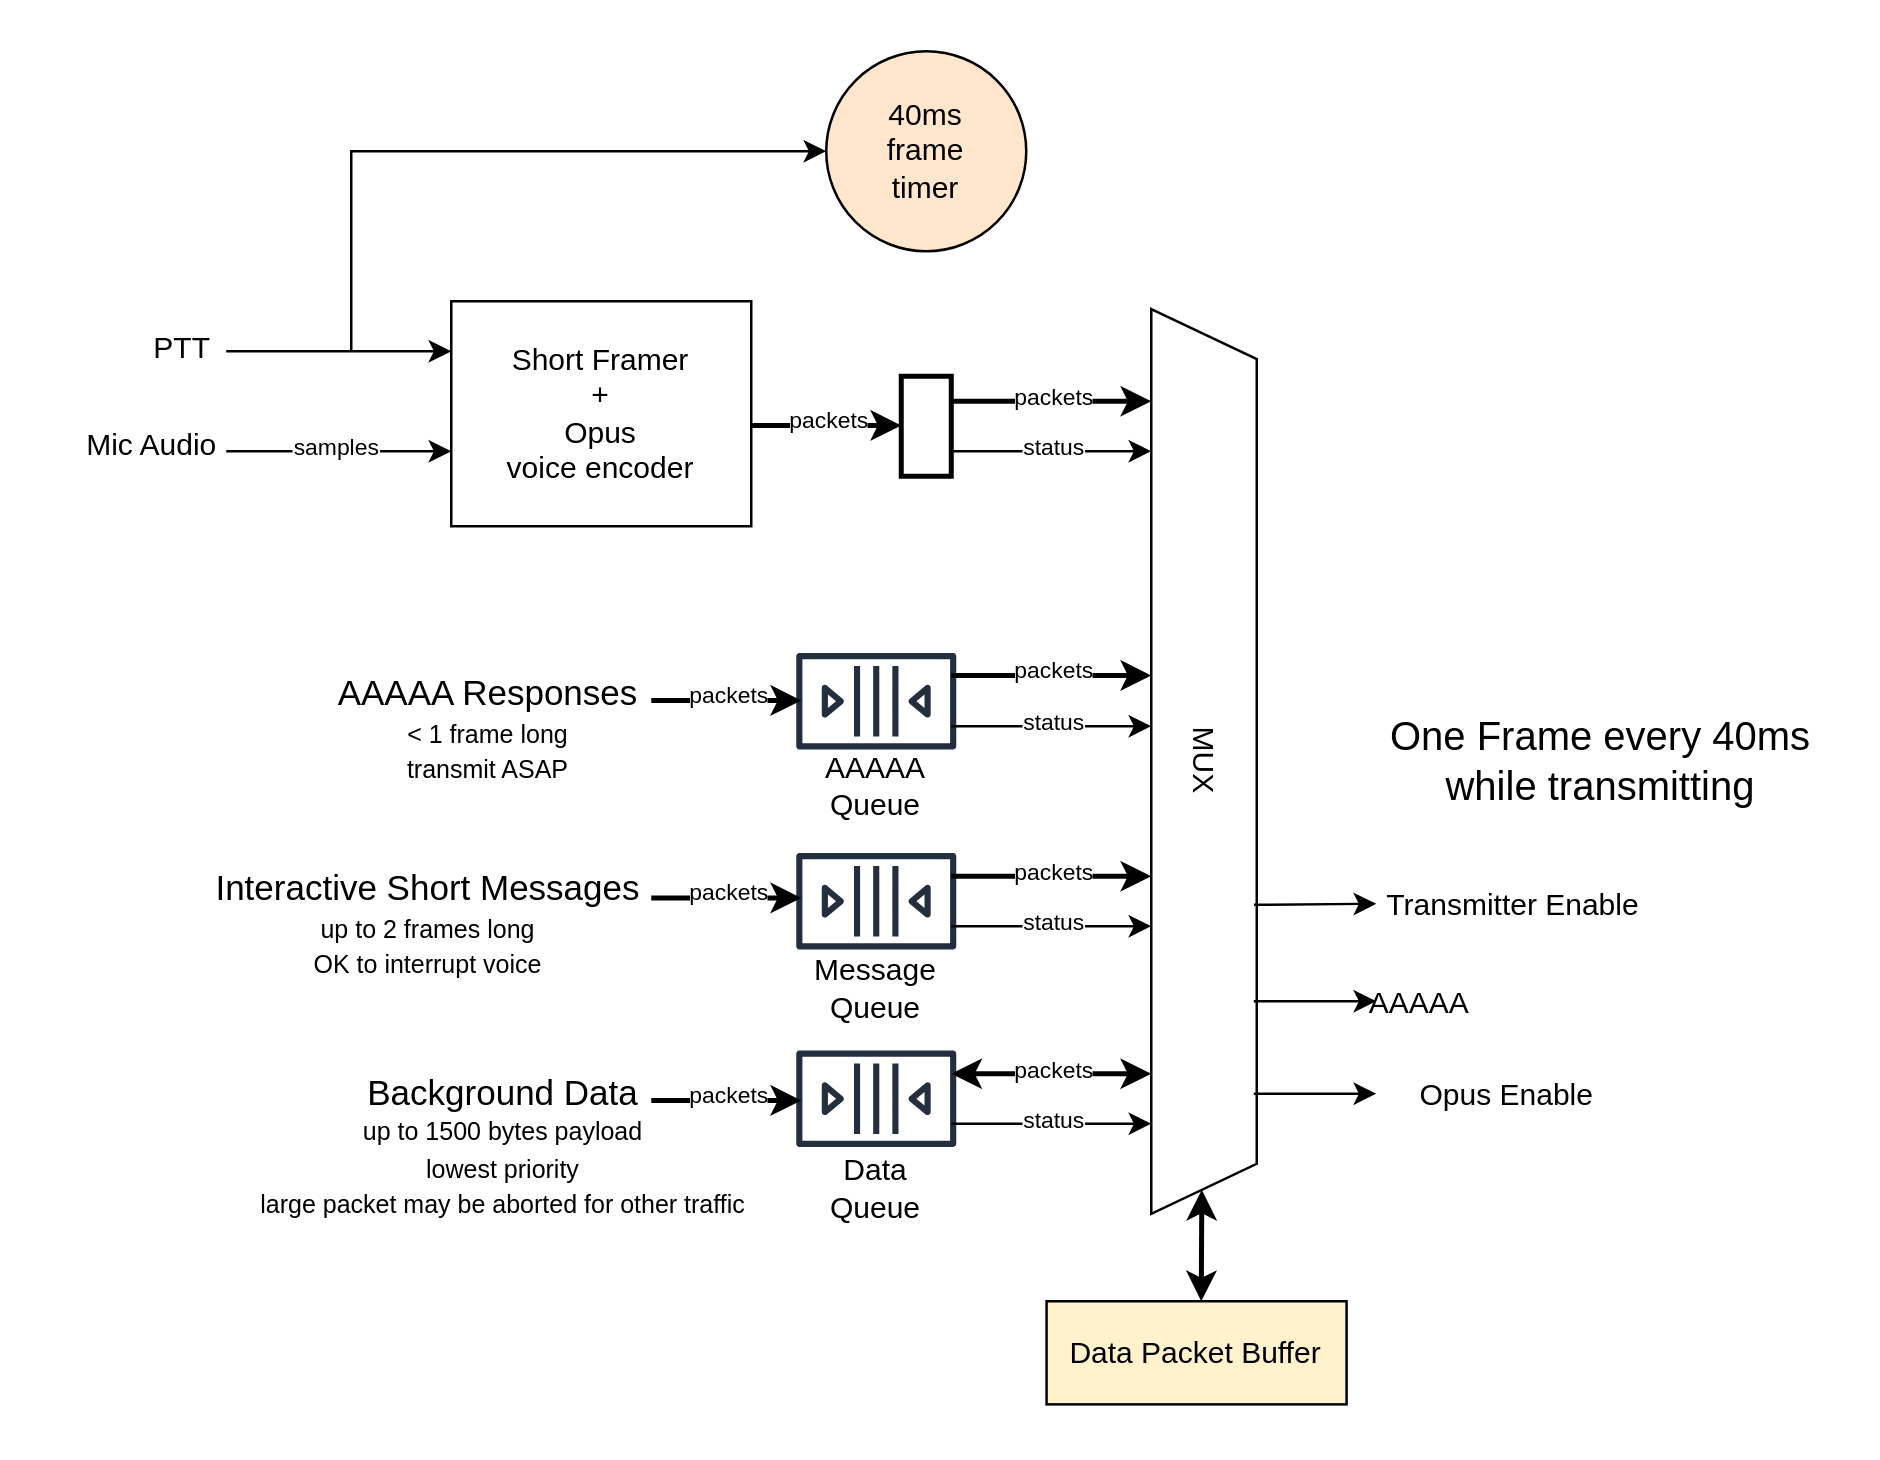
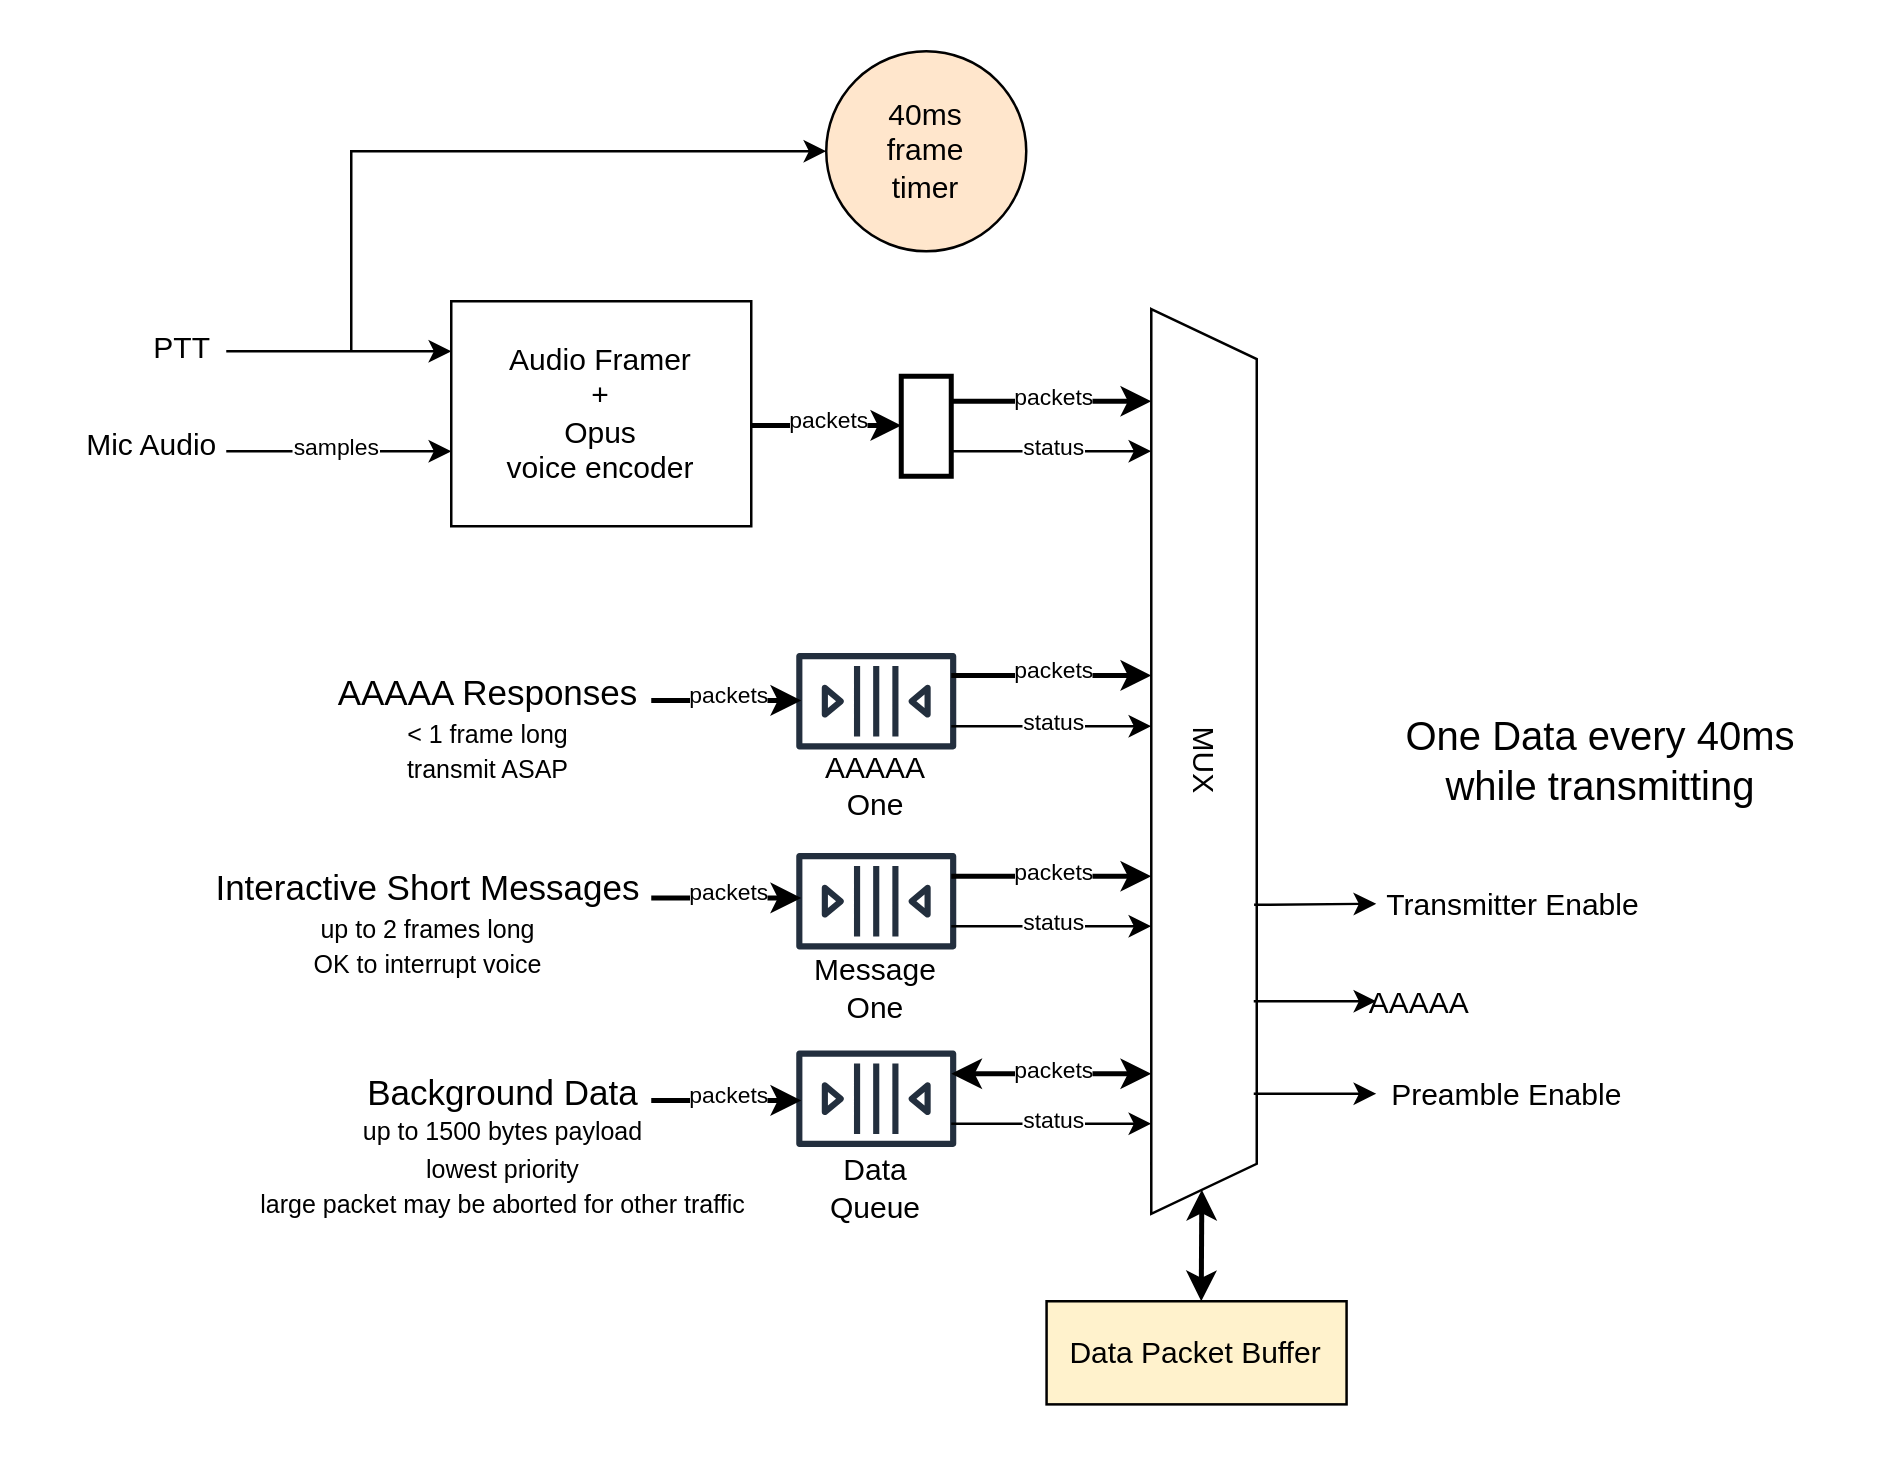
node "Short Framer + Opus voice encoder": label "Short Framer + Opus voice encoder" -> "Audio Framer + Opus voice encoder"
node "One Frame every 40ms while transmitting": label "One Frame every 40ms while transmitting" -> "One Data every 40ms while transmitting"
node "AAAAA Queue": label "AAAAA Queue" -> "AAAAA One"
node "Message Queue": label "Message Queue" -> "Message One"
node "Opus Enable": label "Opus Enable" -> "Preamble Enable"
